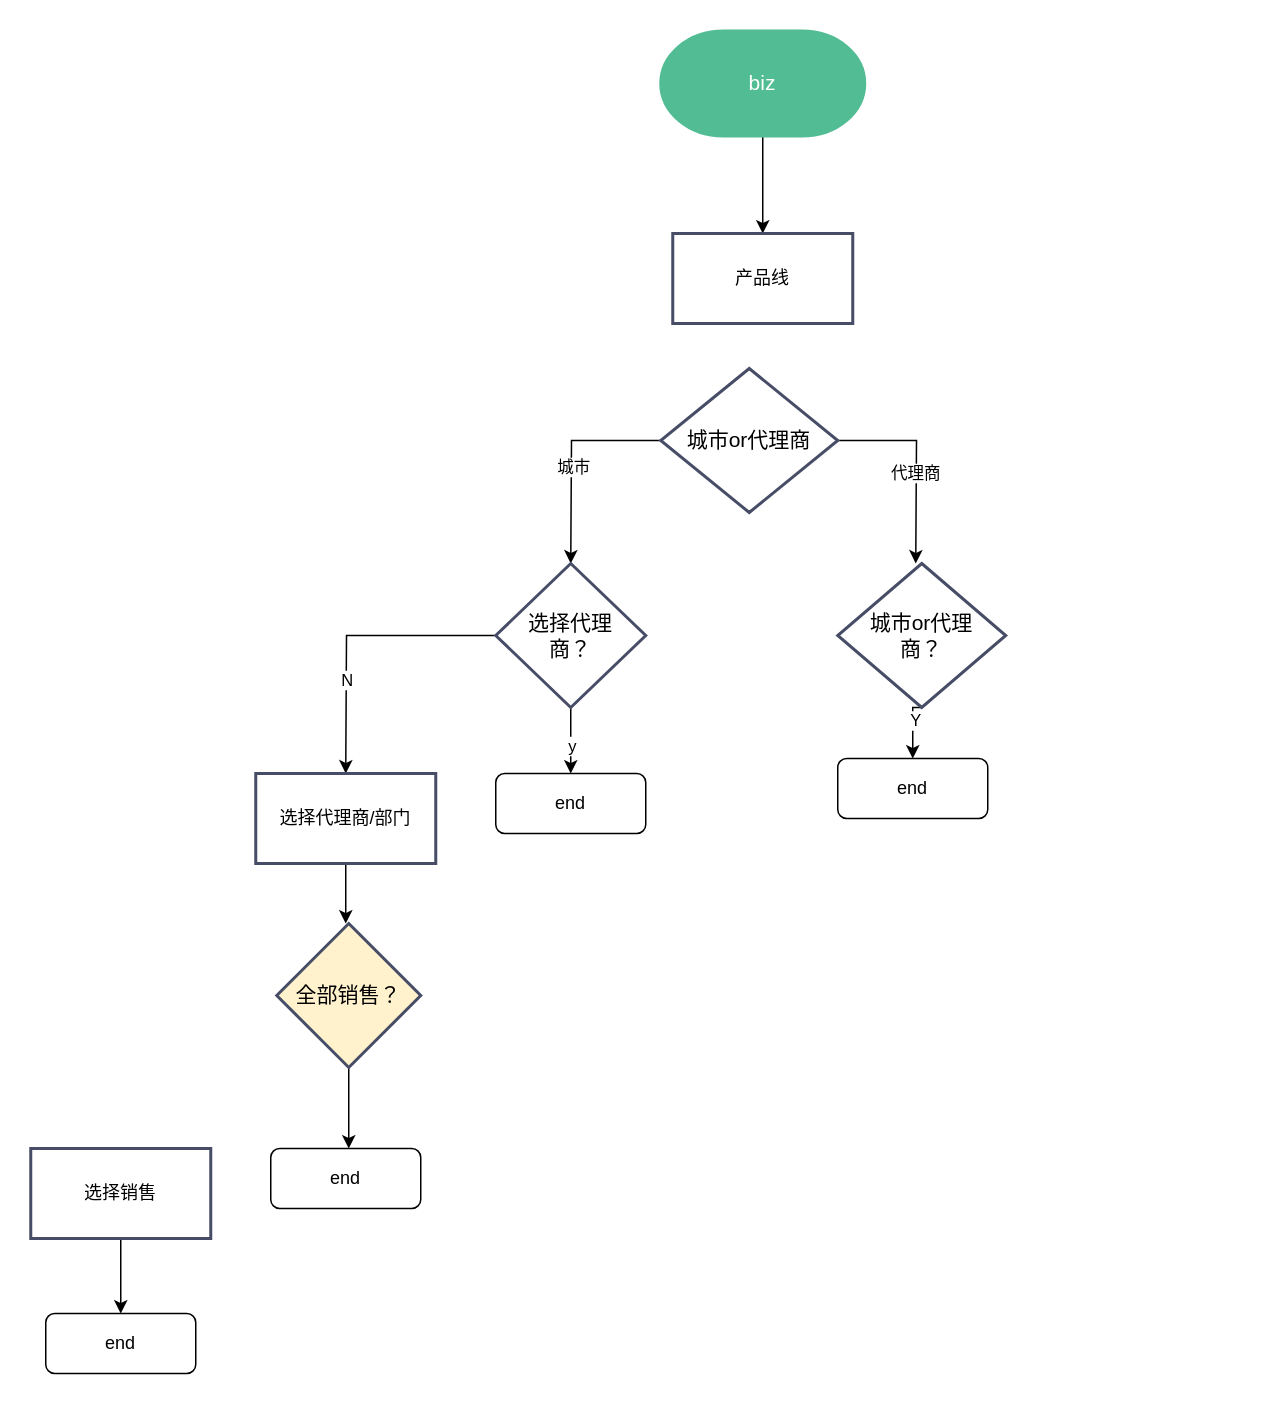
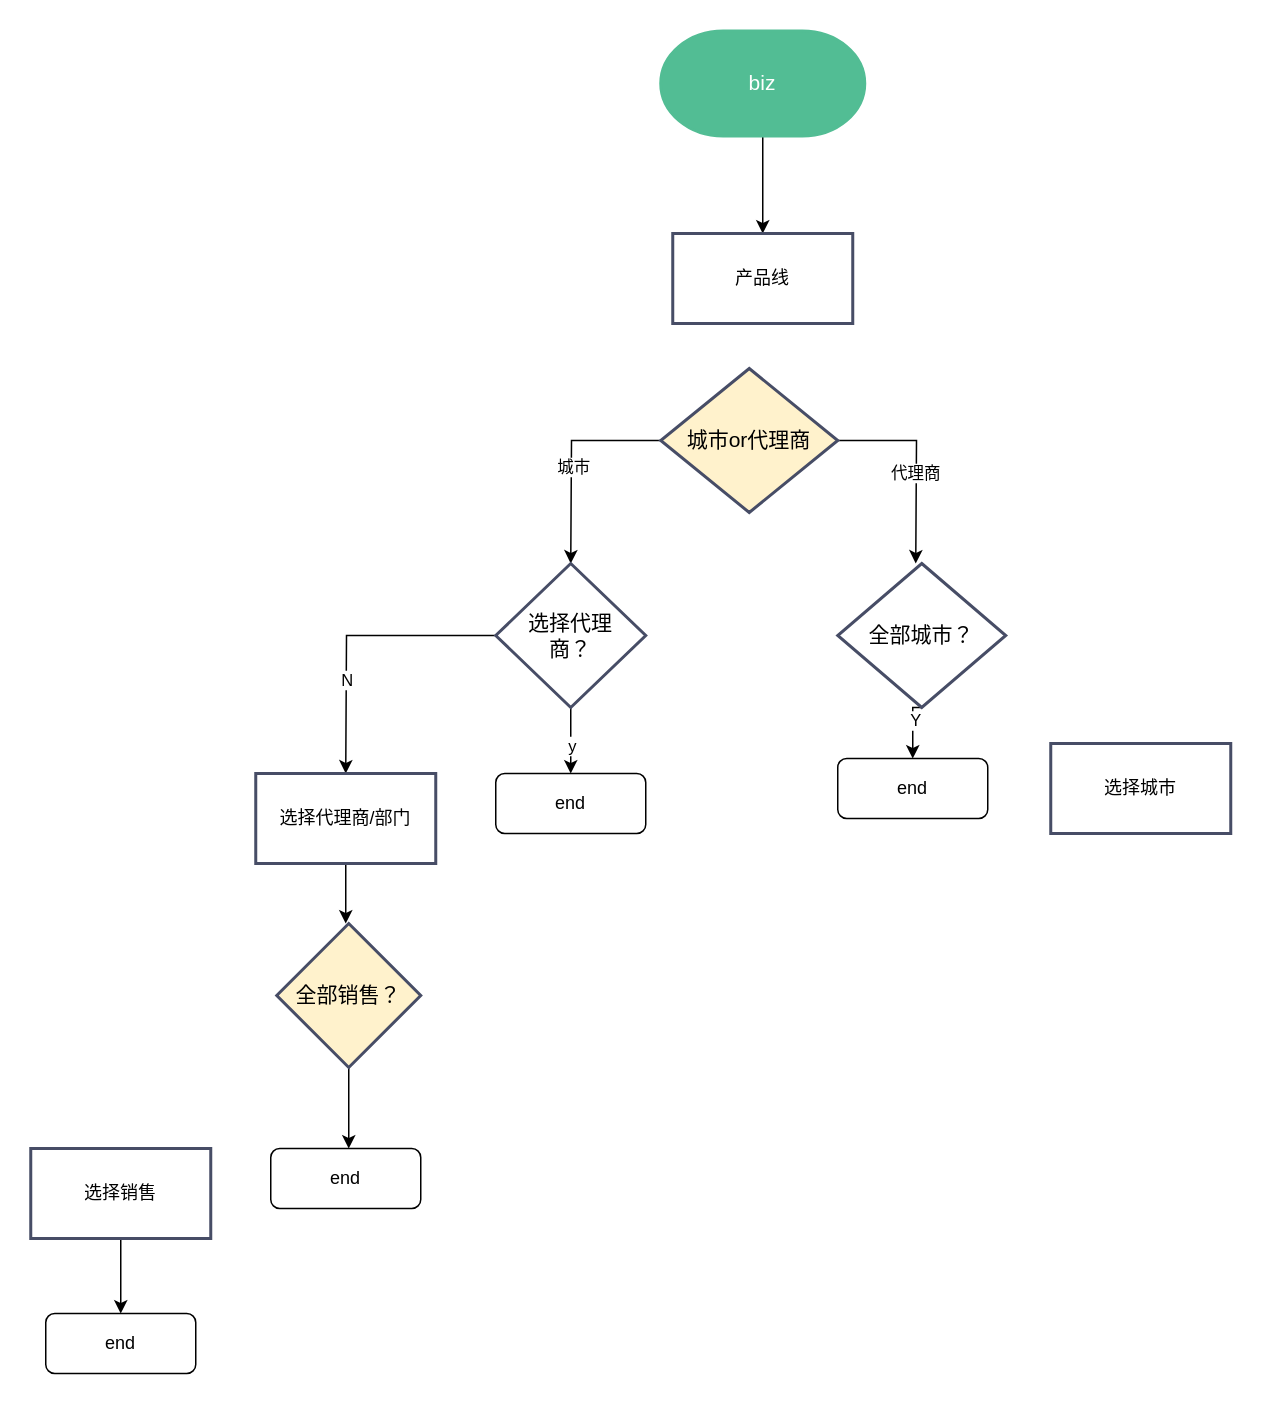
node "城市or代理商": fillcolor #ffffff -> #fff2cc
node "城市or代理商？": label "城市or代理商？" -> "全部城市？"
node "选择城市": added
